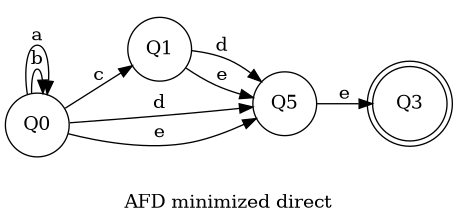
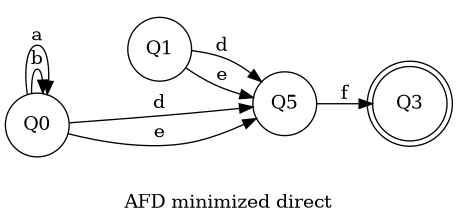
edge "Q0" -> "Q1": removed, label "c"
edge "Q5" -> "Q3": label "e" -> "f"
